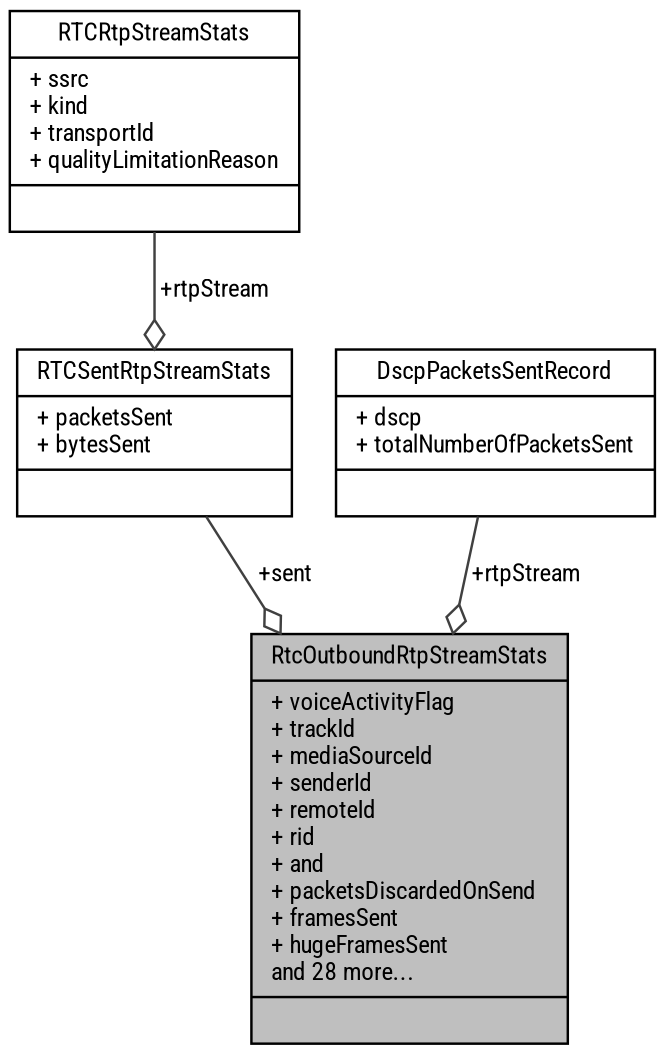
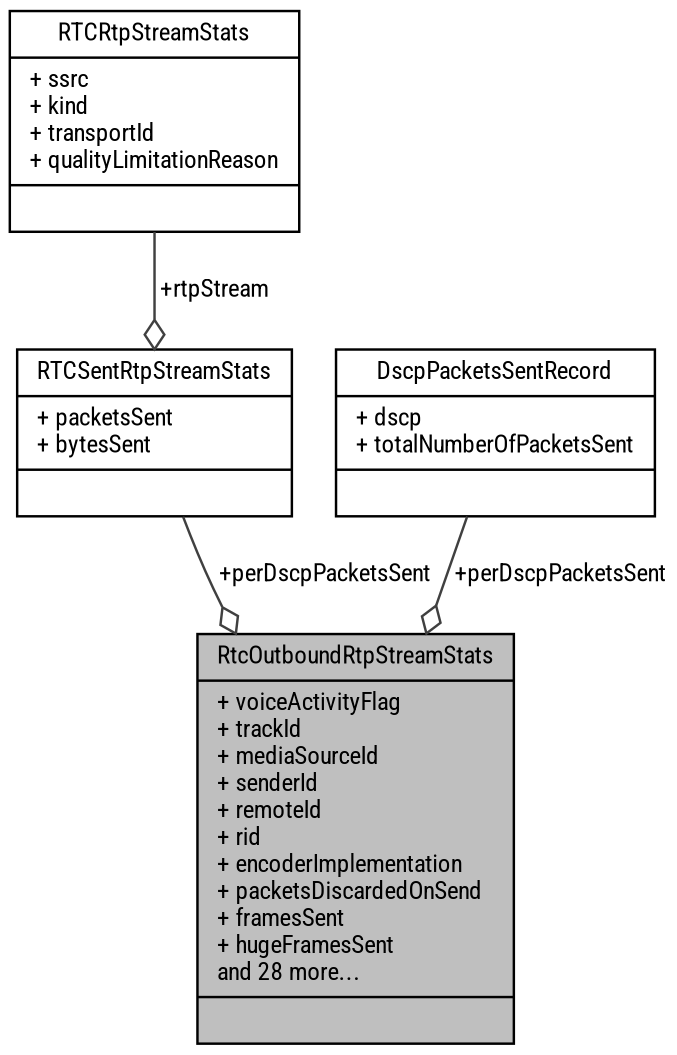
edge "RTCSentRtpStreamStats" -> "RtcOutboundRtpStreamStats": label " +sent" -> " +perDscpPacketsSent"
edge "DscpPacketsSentRecord" -> "RtcOutboundRtpStreamStats": label " +rtpStream" -> " +perDscpPacketsSent"
node "RtcOutboundRtpStreamStats": text "+ and" -> "+ encoderImplementation"
